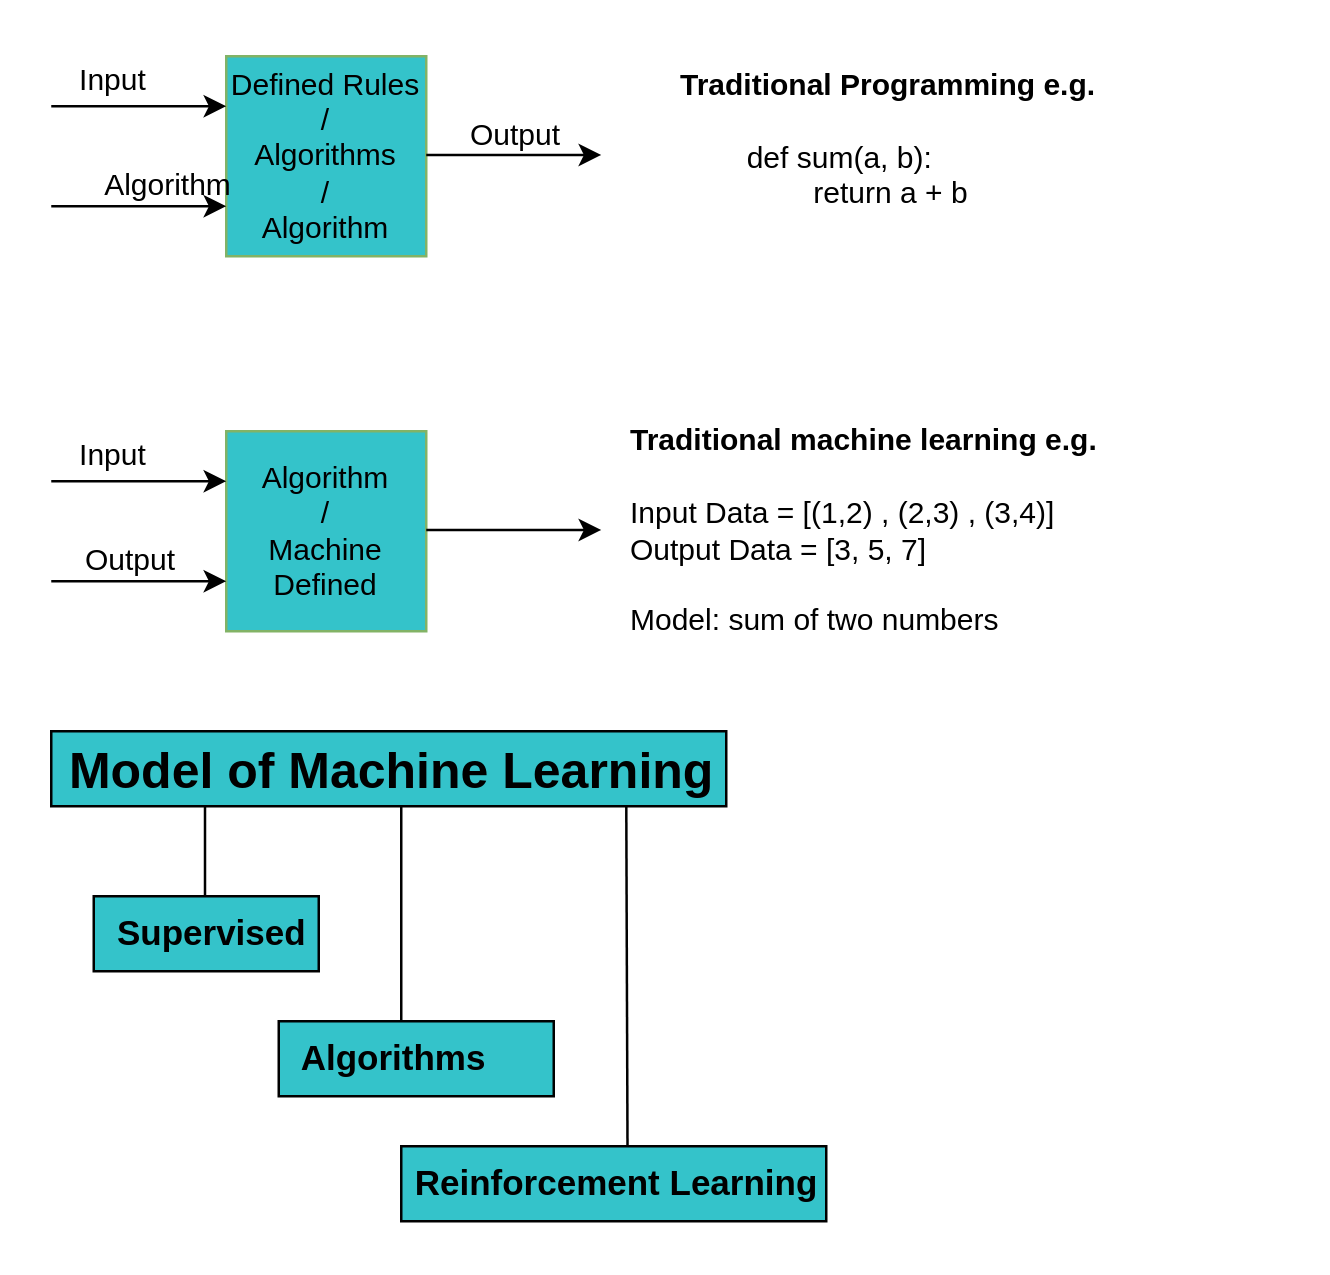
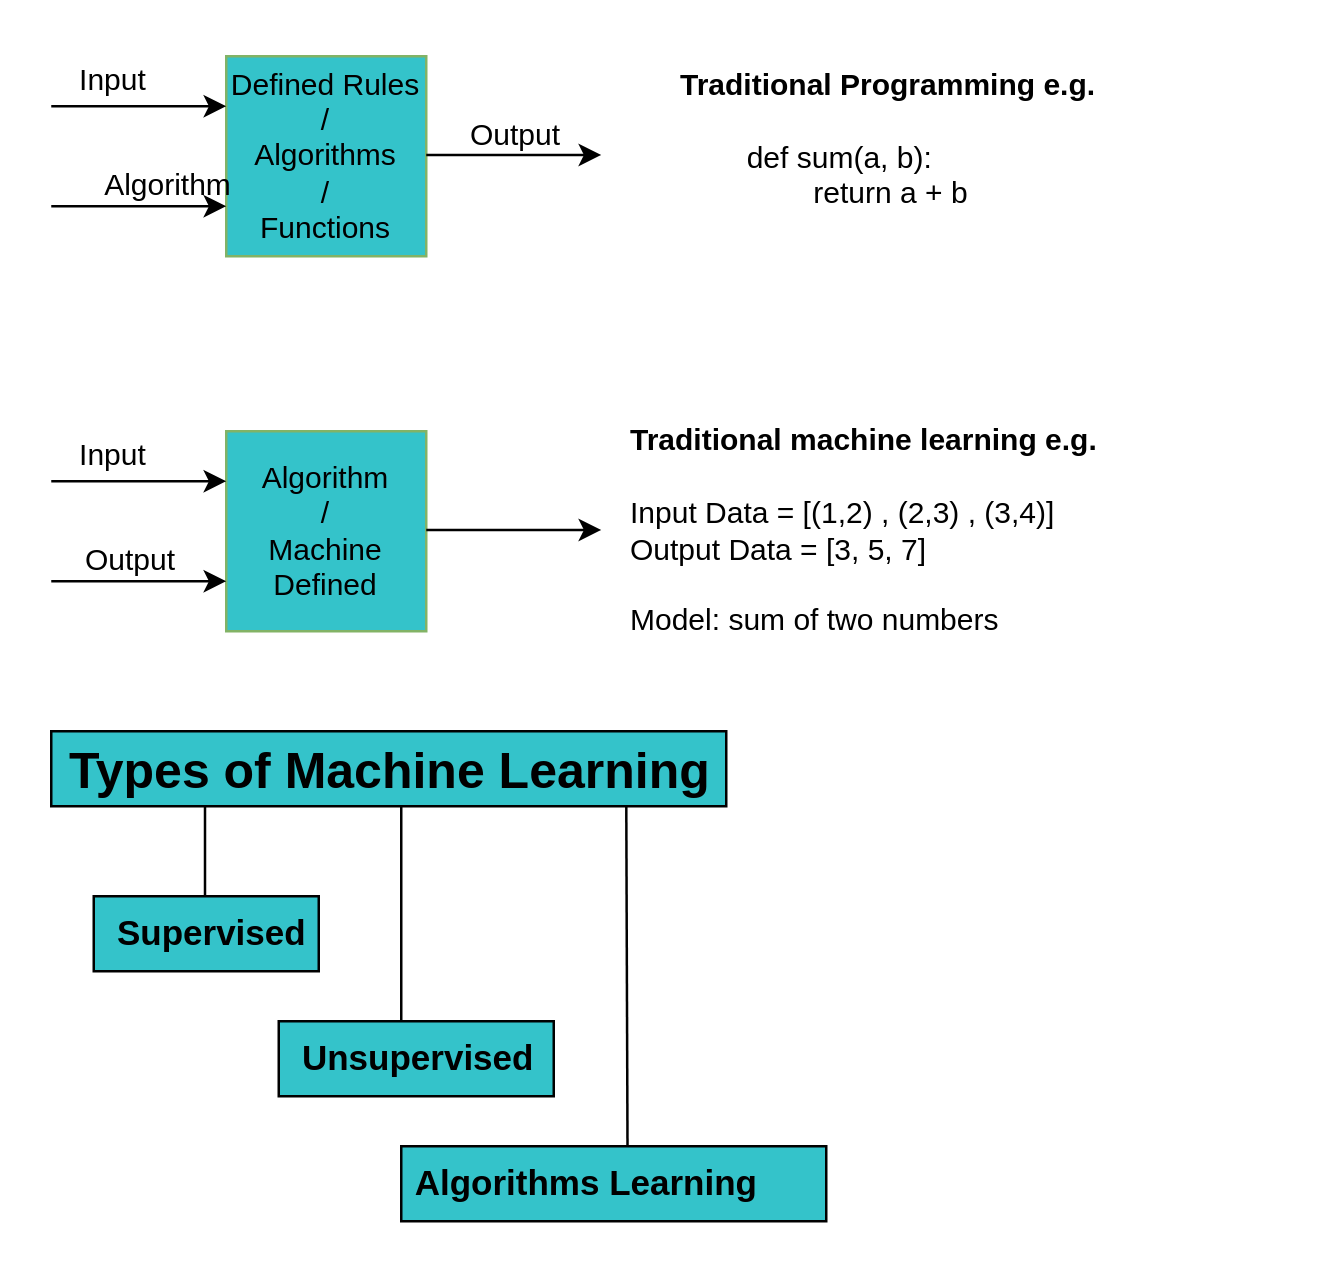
node "Defined Rules / Algorithms / Algorithm": label "Defined Rules / Algorithms / Algorithm" -> "Defined Rules / Algorithms / Functions"
node "Model of Machine Learning": label "Model of Machine Learning" -> "Types of Machine Learning"
node "Algorithms": label "Algorithms" -> "Unsupervised"
node "Reinforcement Learning": label "Reinforcement Learning" -> "Algorithms Learning"
